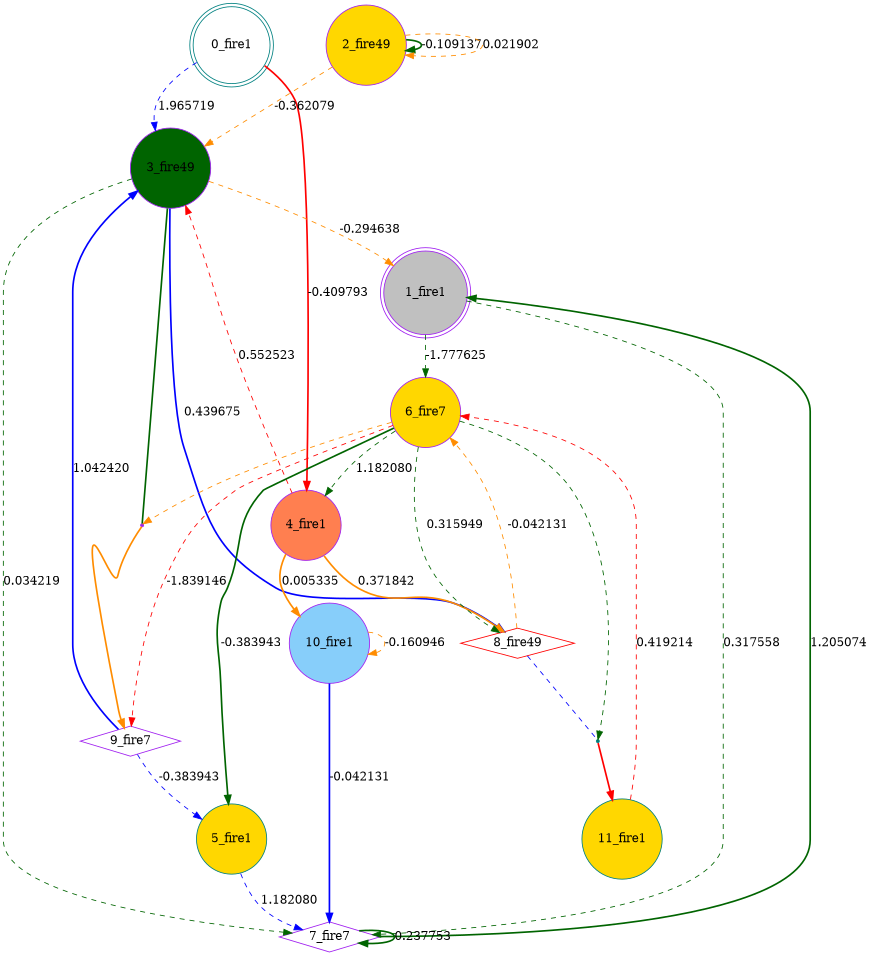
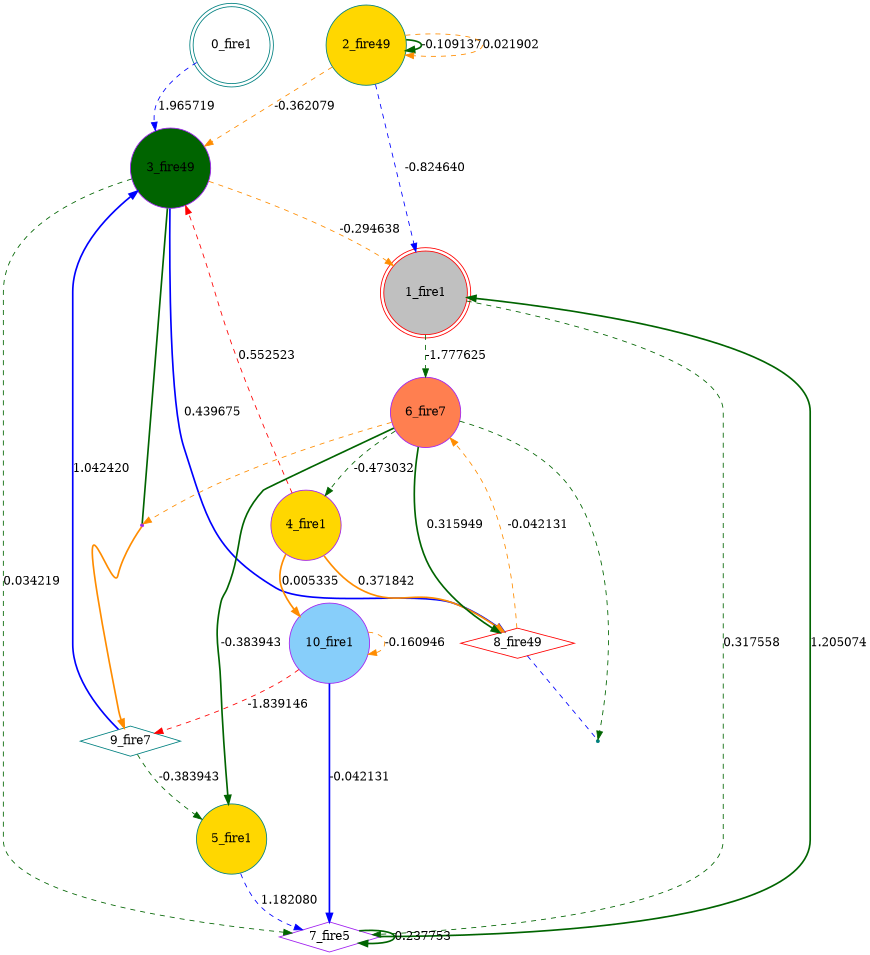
node "2_fire49": color purple -> teal
edge "2_fire49" -> "1_fire1": added, label "-0.824640"
edge "0_fire1" -> "4_fire1": removed, label "-0.409793"
node "1_fire1": color purple -> red
node "6_fire7": fillcolor gold -> coral
edge "6_fire7" -> "4_fire1": label "1.182080" -> "-0.473032"
edge "6_fire7" -> "9_fire7": now "10_fire1" -> "9_fire7"
node "4_fire1": fillcolor coral -> gold
edge "6_fire7" -> "8_fire49": style dashed -> bold
node "9_fire7": color purple -> teal
edge "9_fire7" -> "5_fire1": color blue -> darkgreen
node "11_fire1": removed
node "7_fire7": label "7_fire7" -> "7_fire5"
